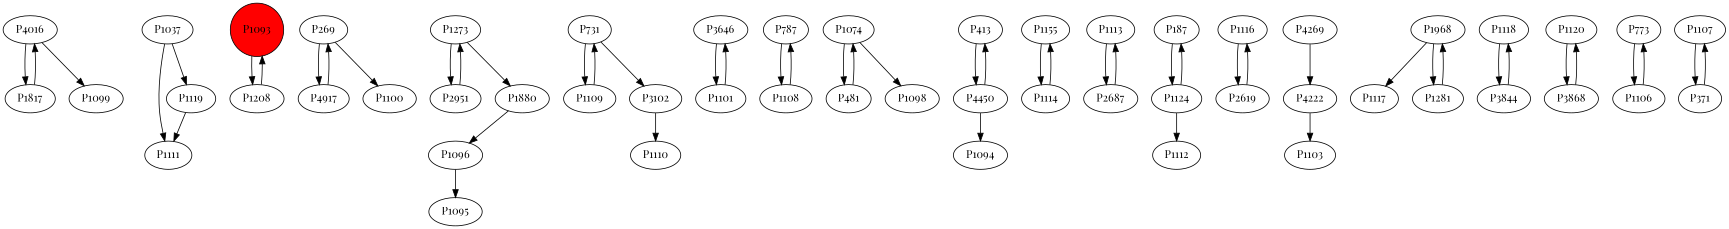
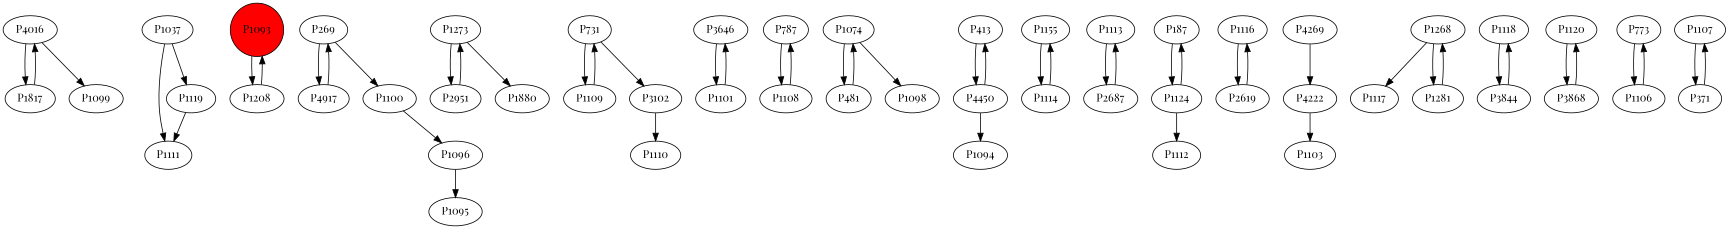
node "P1968": label "P1968" -> "P1268"
edge "P1880" -> "P1096": now "P1100" -> "P1096"
